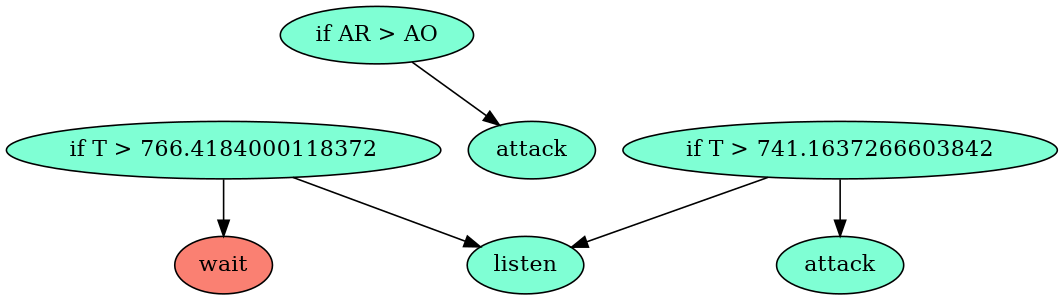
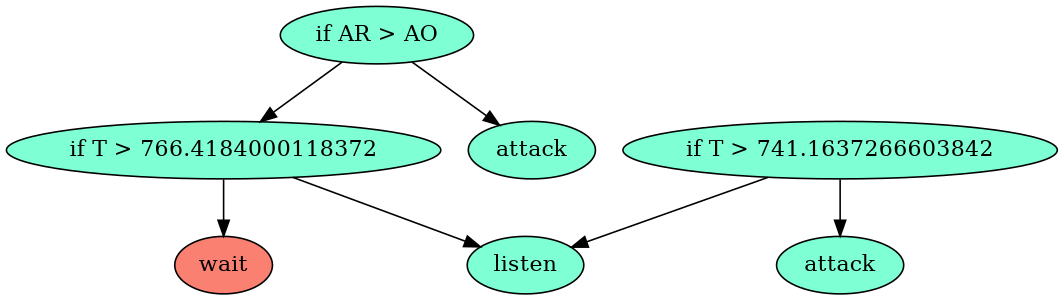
edge "if AR > AO" -> "if T > 766.4184000118372": added
